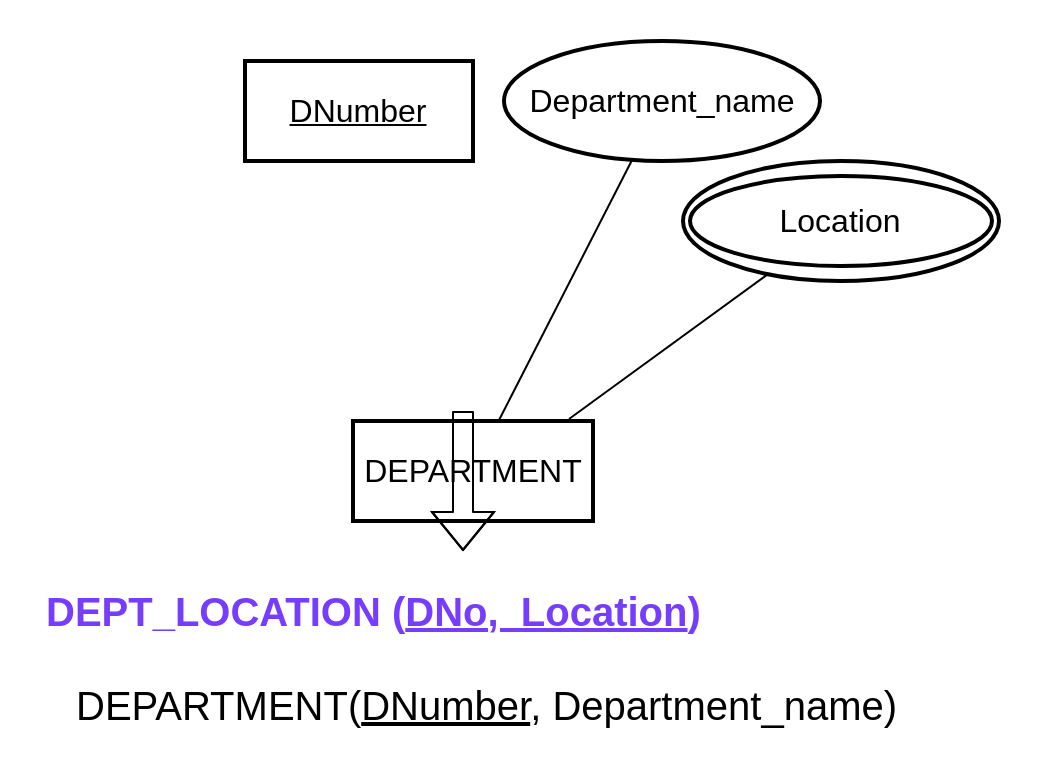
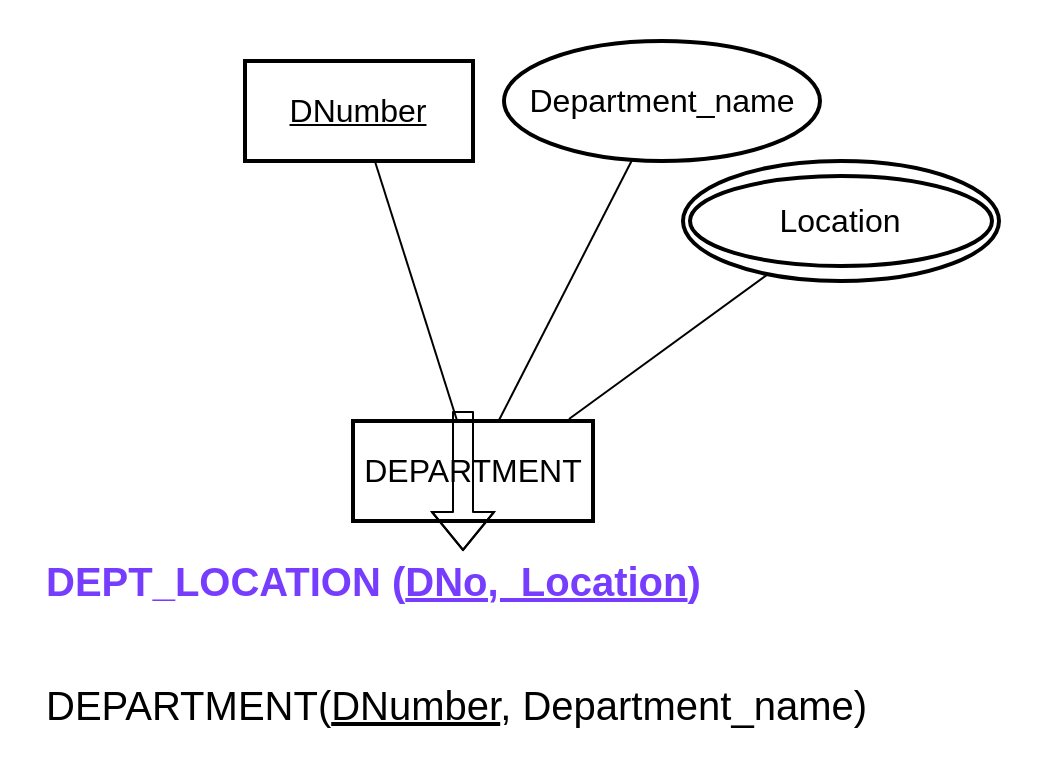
edge "DNumber" -- "DEPARTMENT": added
node "DEPT_LOCATION (DNo, Location)": moved (504, 611) -> (504, 581)
node "DEPARTMENT(DNumber, Department_name)": moved (544, 704) -> (514, 704)
